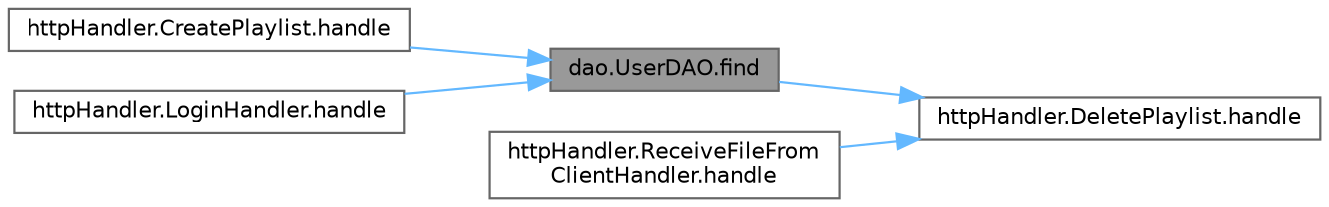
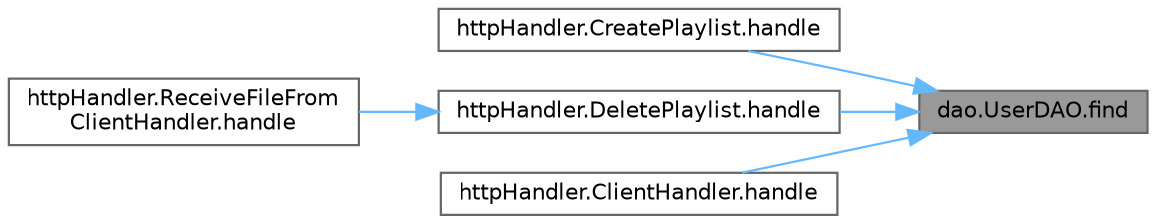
edge "dao.UserDAO.find" -> "httpHandler.DeletePlaylist.handle": reversed
node "httpHandler.LoginHandler.handle": label "httpHandler.LoginHandler.handle" -> "httpHandler.ClientHandler.handle"
